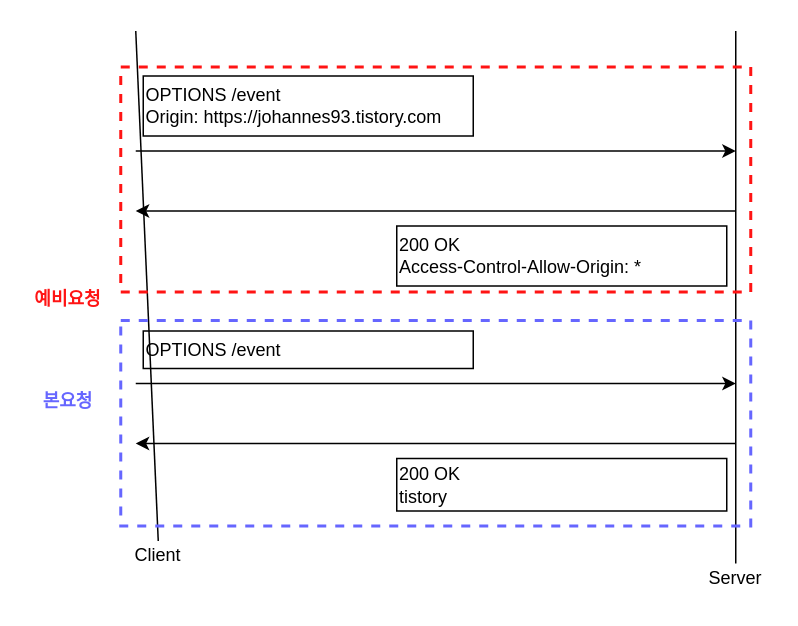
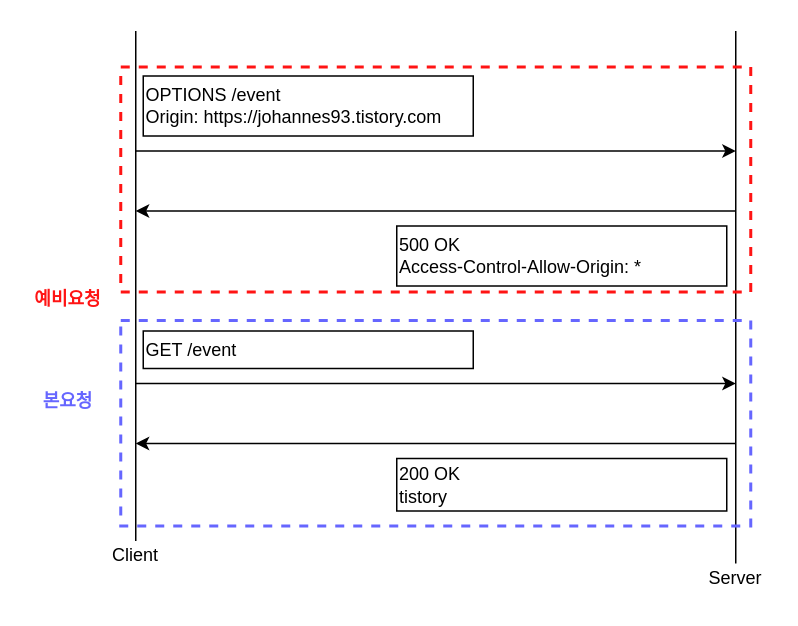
node "200 OK Access-Control-Allow-Origin: *": label "200 OK Access-Control-Allow-Origin: *" -> "500 OK Access-Control-Allow-Origin: *"
node "OPTIONS /event": label "OPTIONS /event" -> "GET /event"
node "Client": moved (158, 556) -> (136, 556)
